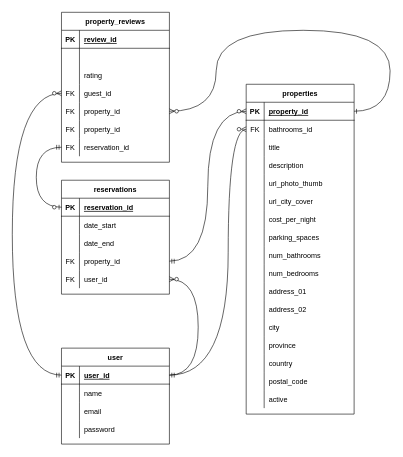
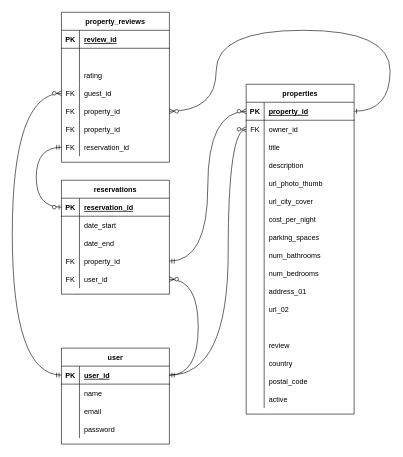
node "bathrooms_id": label "bathrooms_id" -> "owner_id"
node "address_02": label "address_02" -> "url_02"
node "city": removed
node "province": label "province" -> "review"
